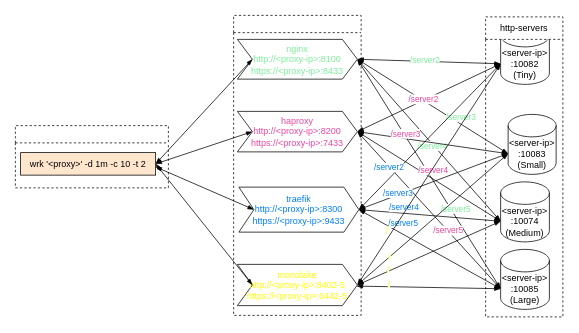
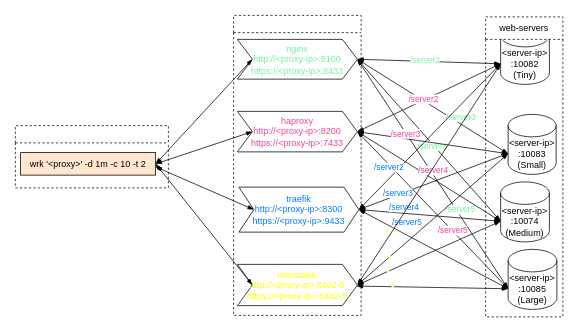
node "proxy http": label "proxy http" -> "proxy services"
node "http-servers": label "http-servers" -> "web-servers"
node "<server-ip> :10085 (Large)": moved (525, 279) -> (533, 279)
